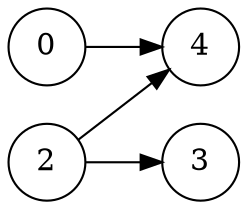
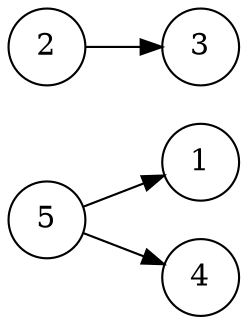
node "0": label "0" -> "5"
edge "2" -> "4": removed
node "1": added
